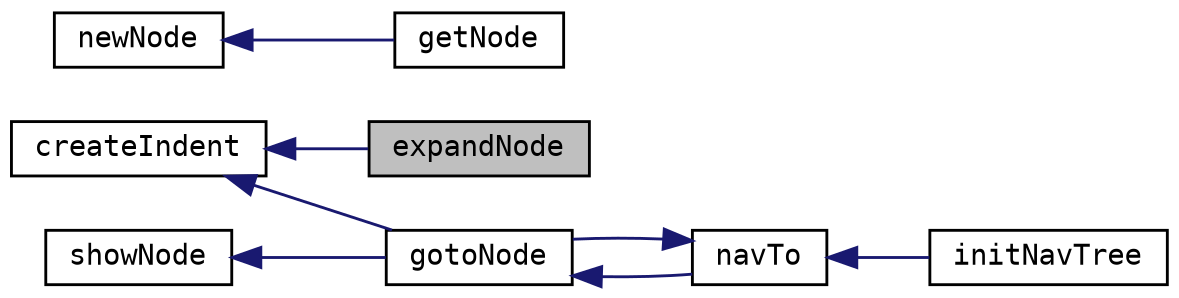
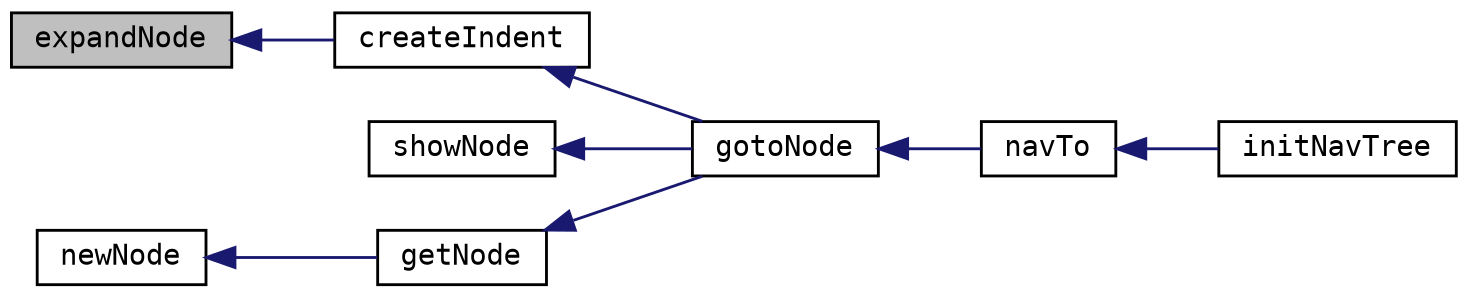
edge "expandNode" -> "createIndent": reversed
edge "gotoNode" -> "navTo": now "gotoNode" -> "getNode"
